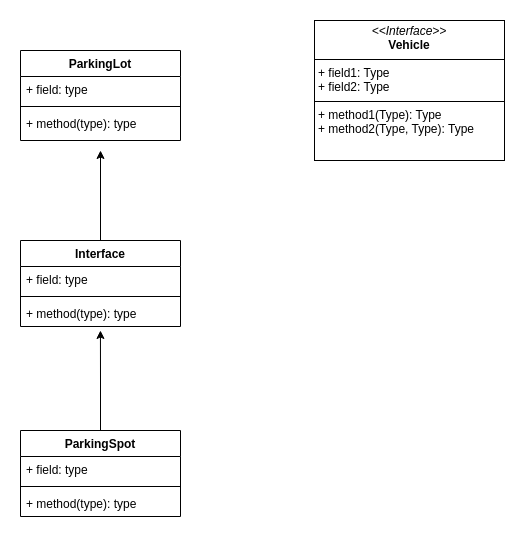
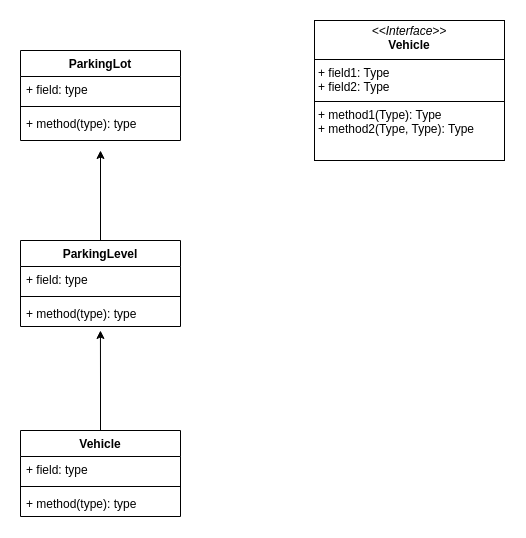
node "Interface": label "Interface" -> "ParkingLevel"
node "ParkingSpot": label "ParkingSpot" -> "Vehicle"
